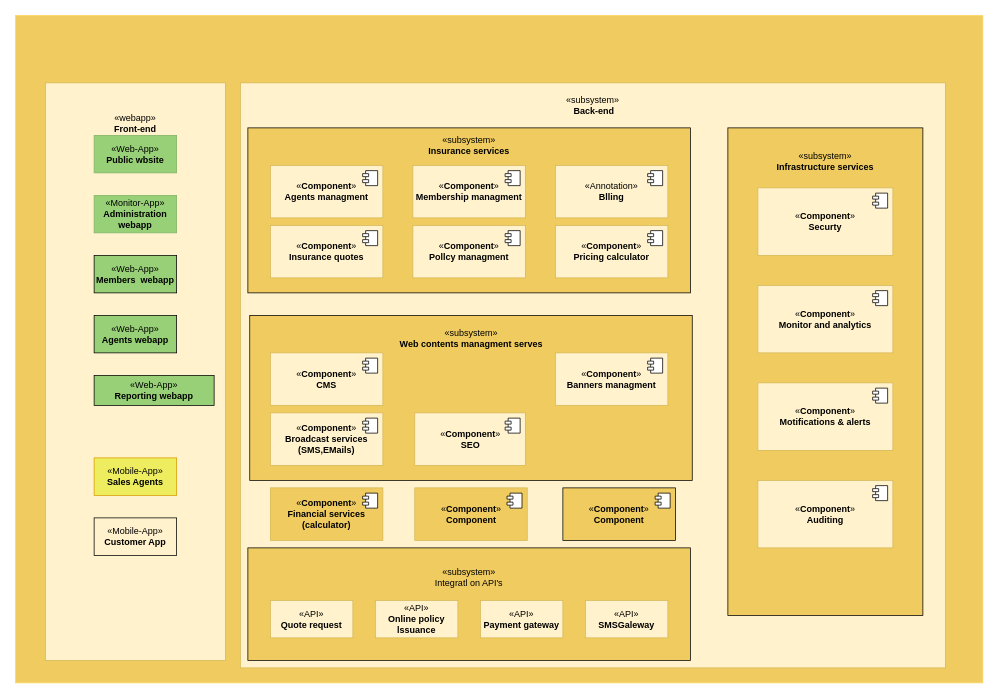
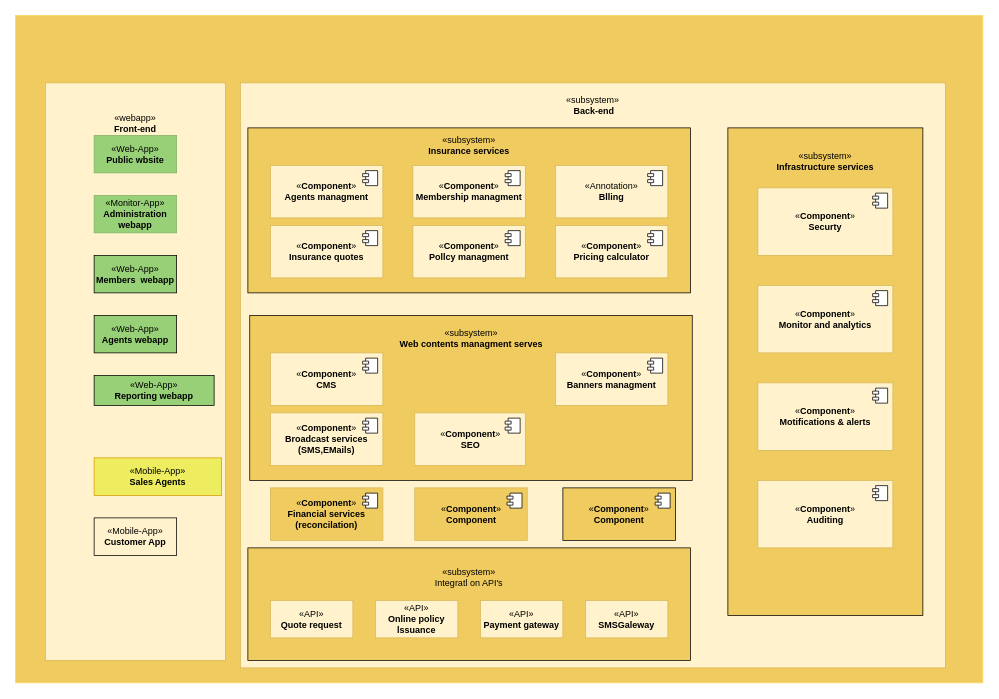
node "«Mobile-App» Sales Agents": size 83x38 -> 128x38
node "«Component» Financial services (calculator)": label "«Component» Financial services (calculator)" -> "«Component» Financial services (reconcilation)"
